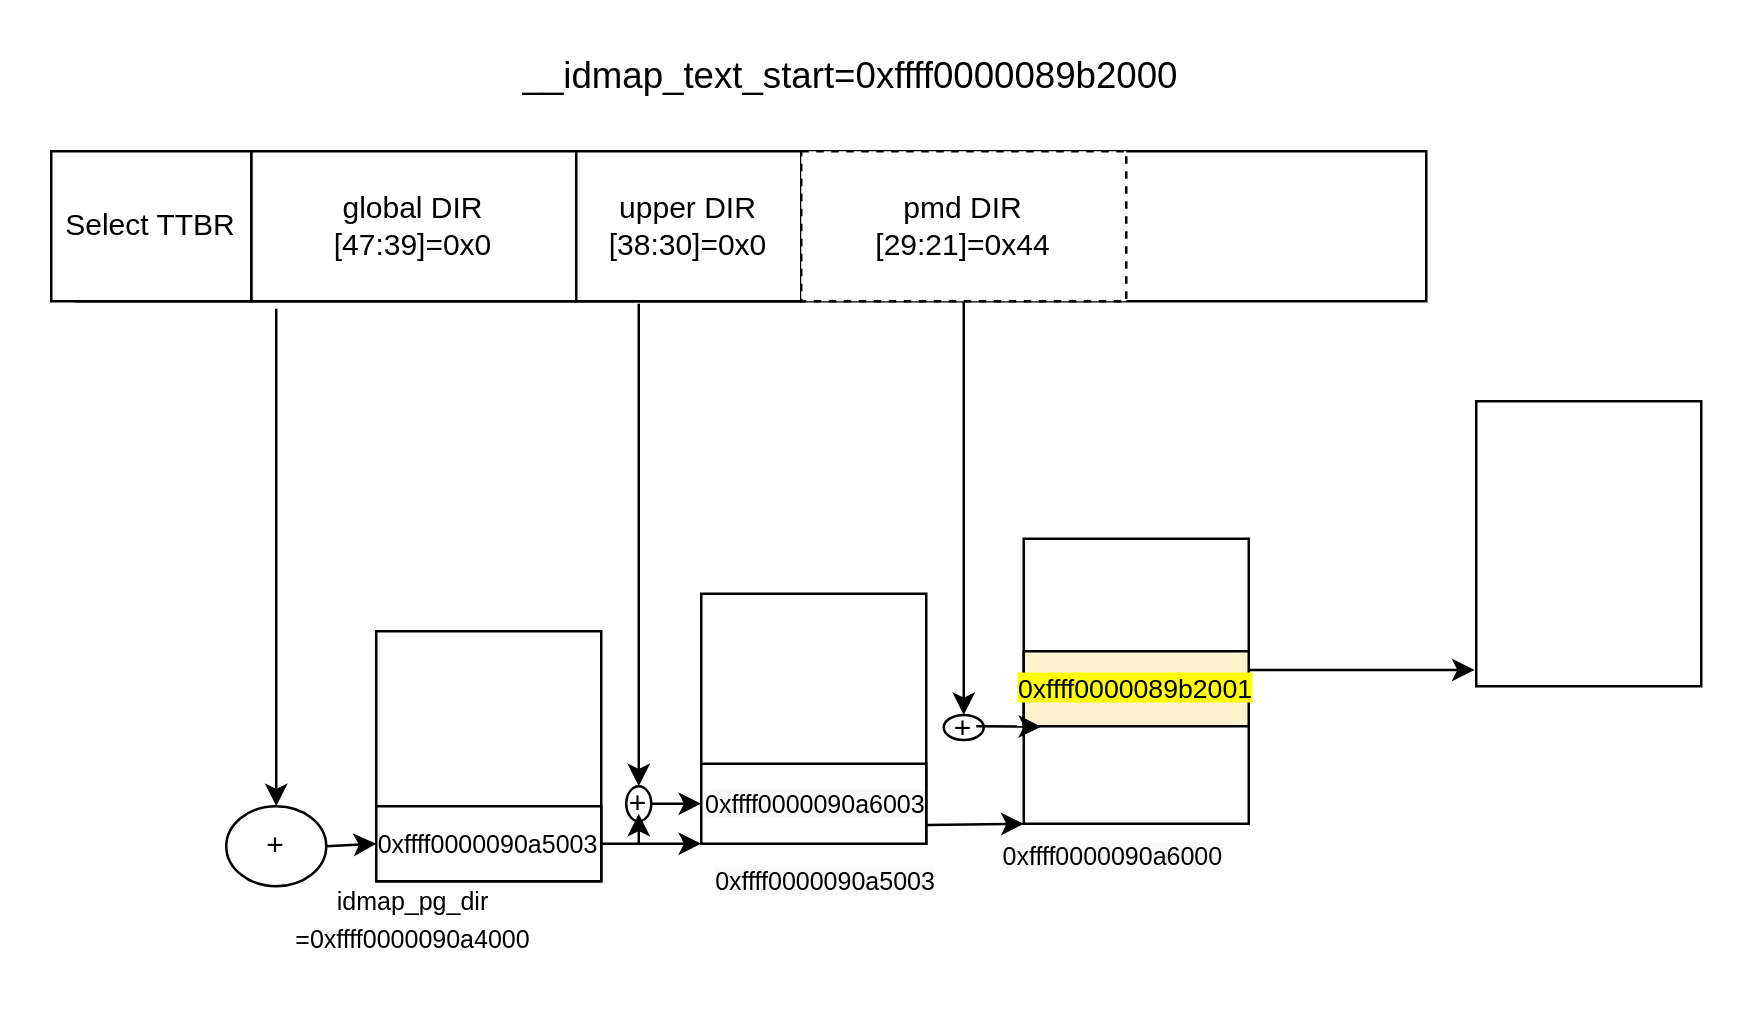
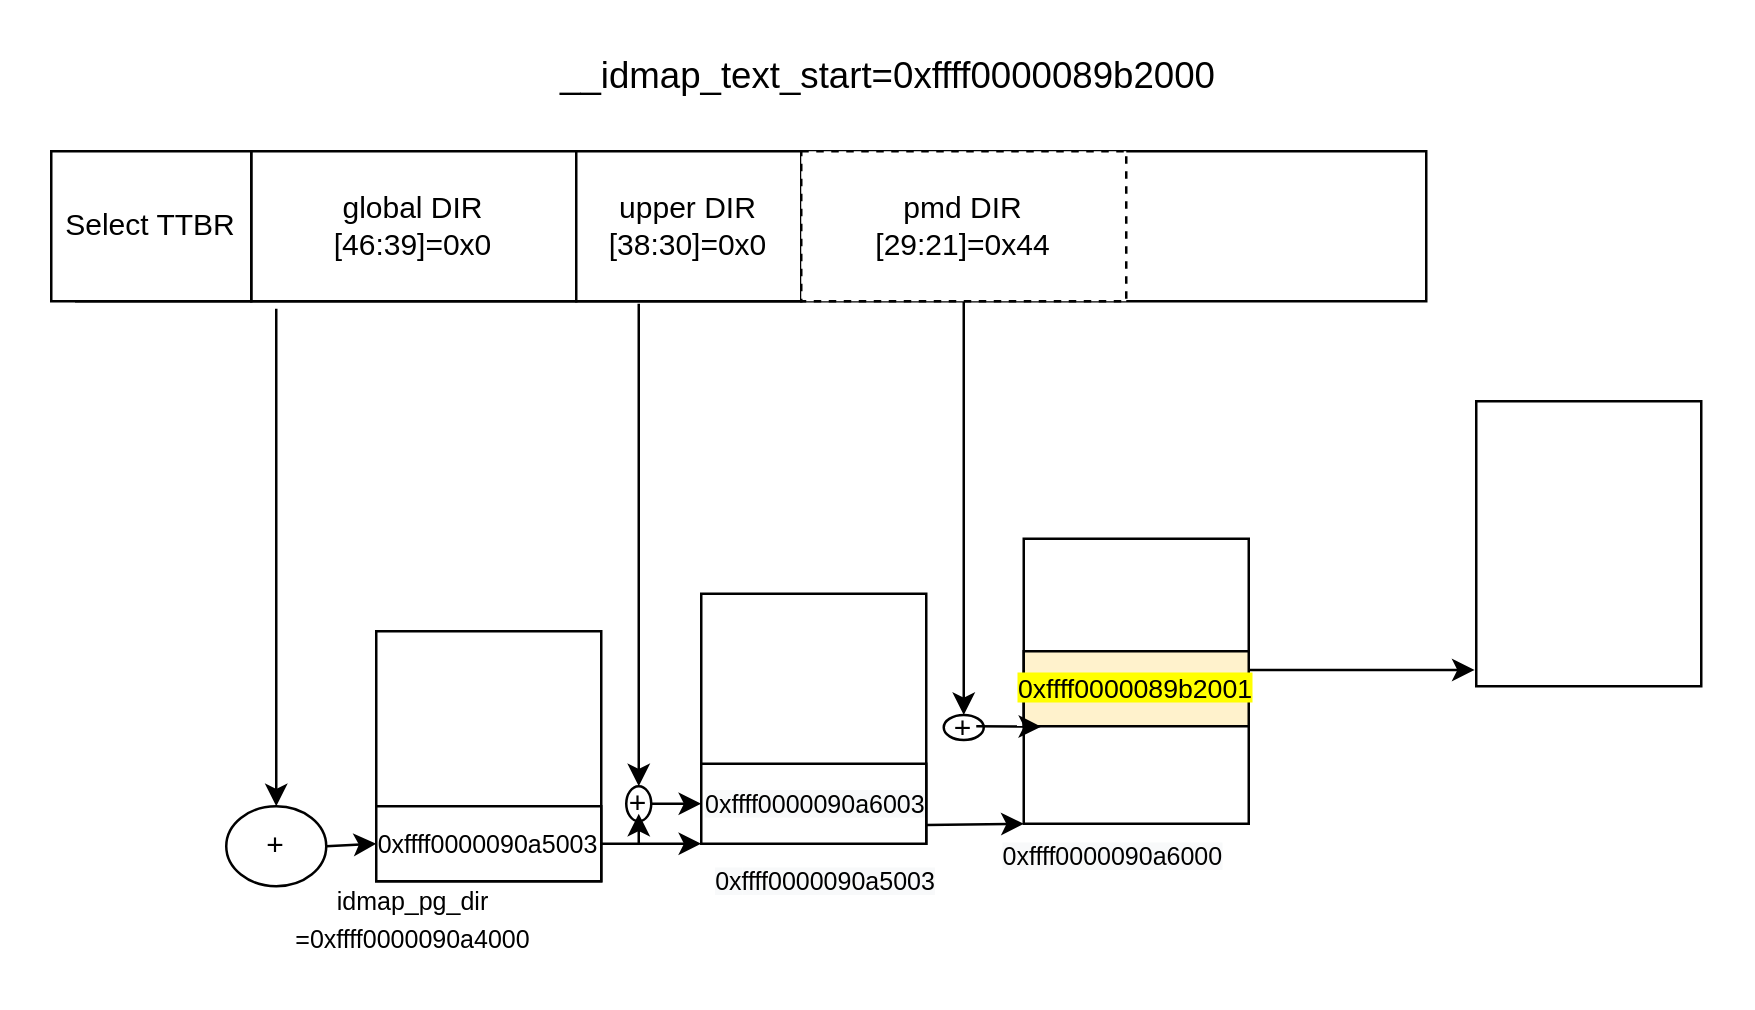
node "__idmap_text_start=0xffff0000089b2000": moved (851, 76) -> (889, 76)
node "global DIR [47:39]=0x0": label "global DIR [47:39]=0x0" -> "global DIR [46:39]=0x0"
